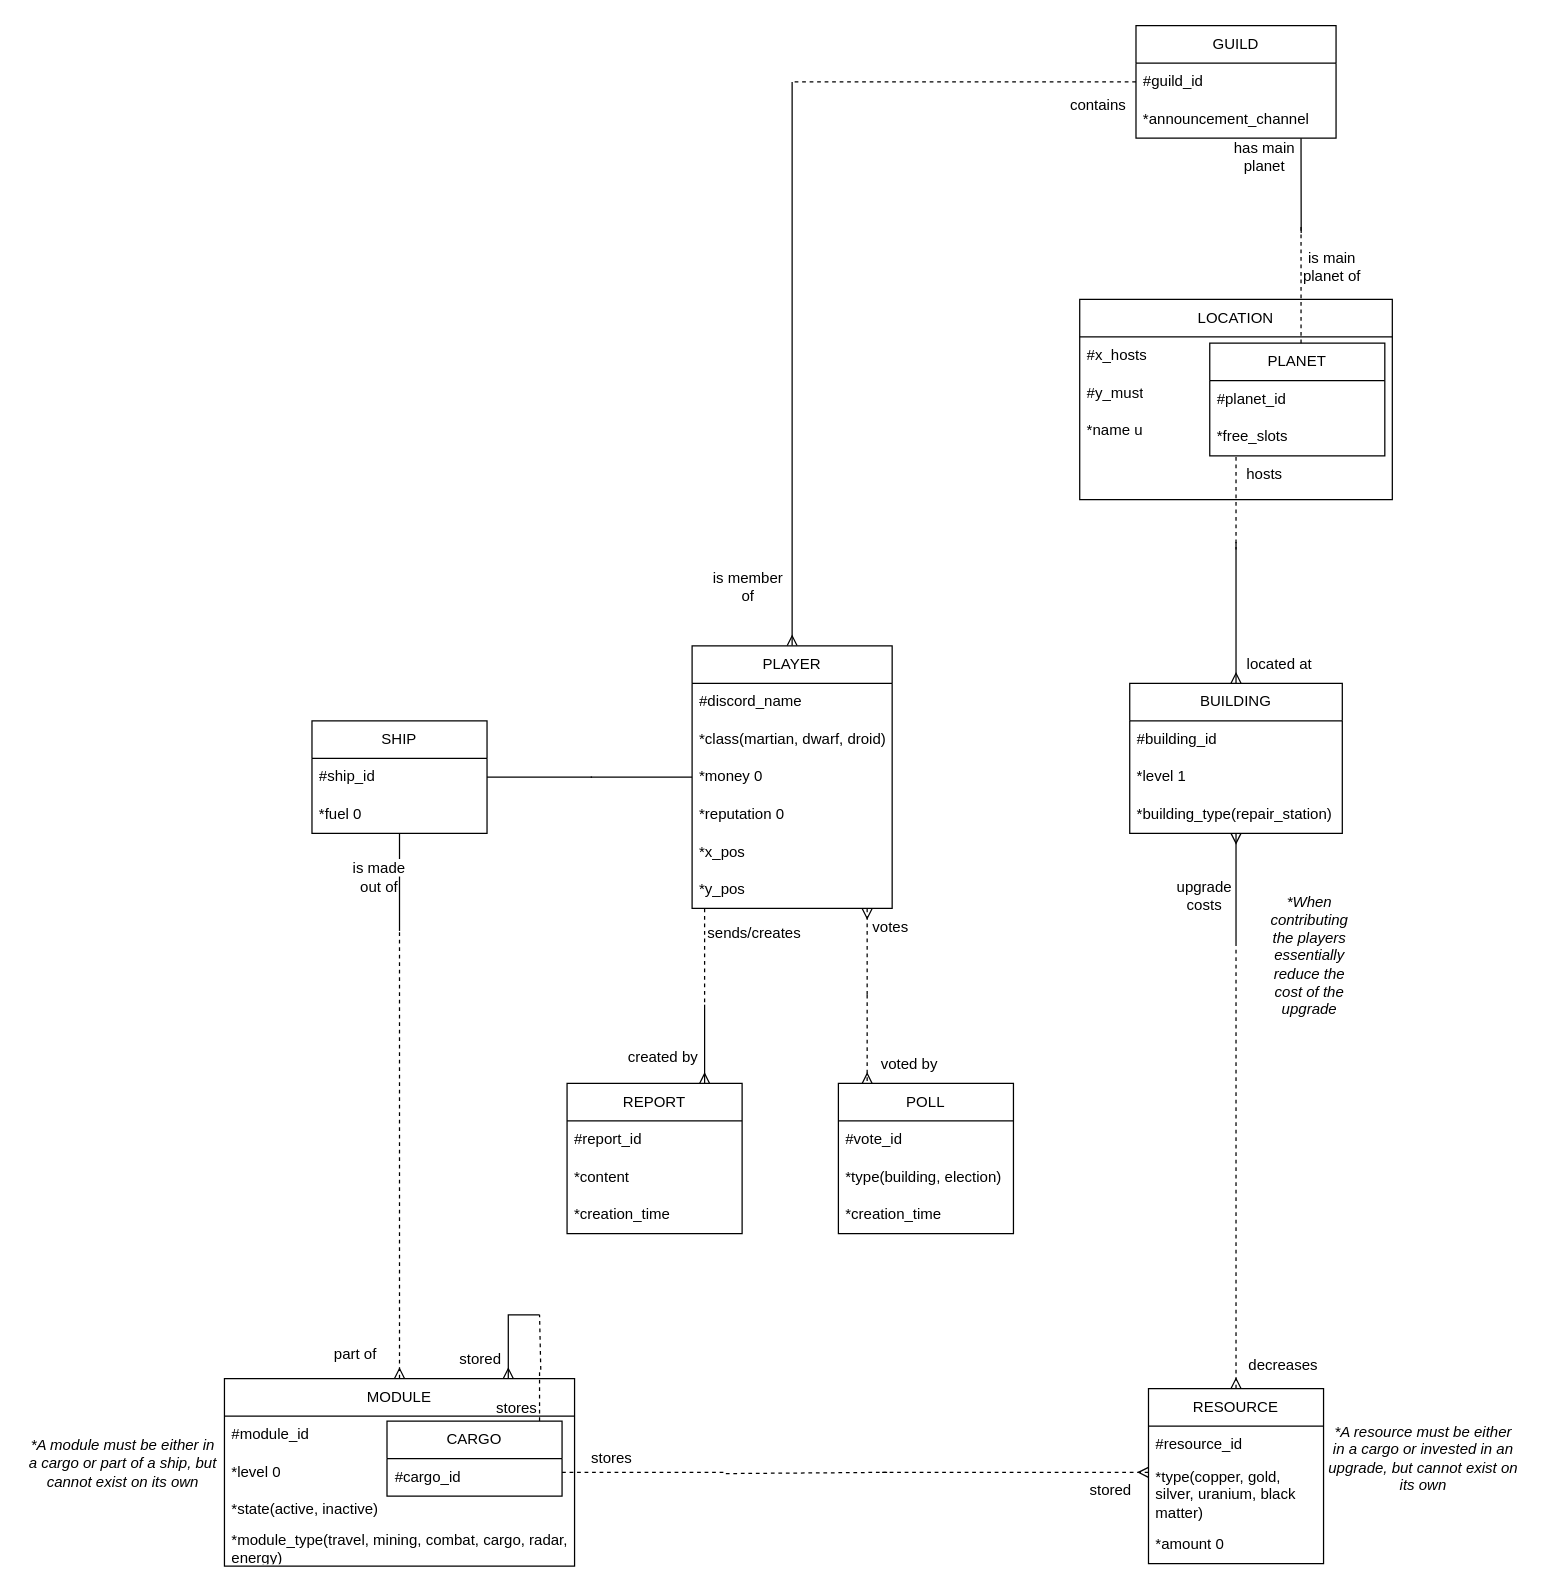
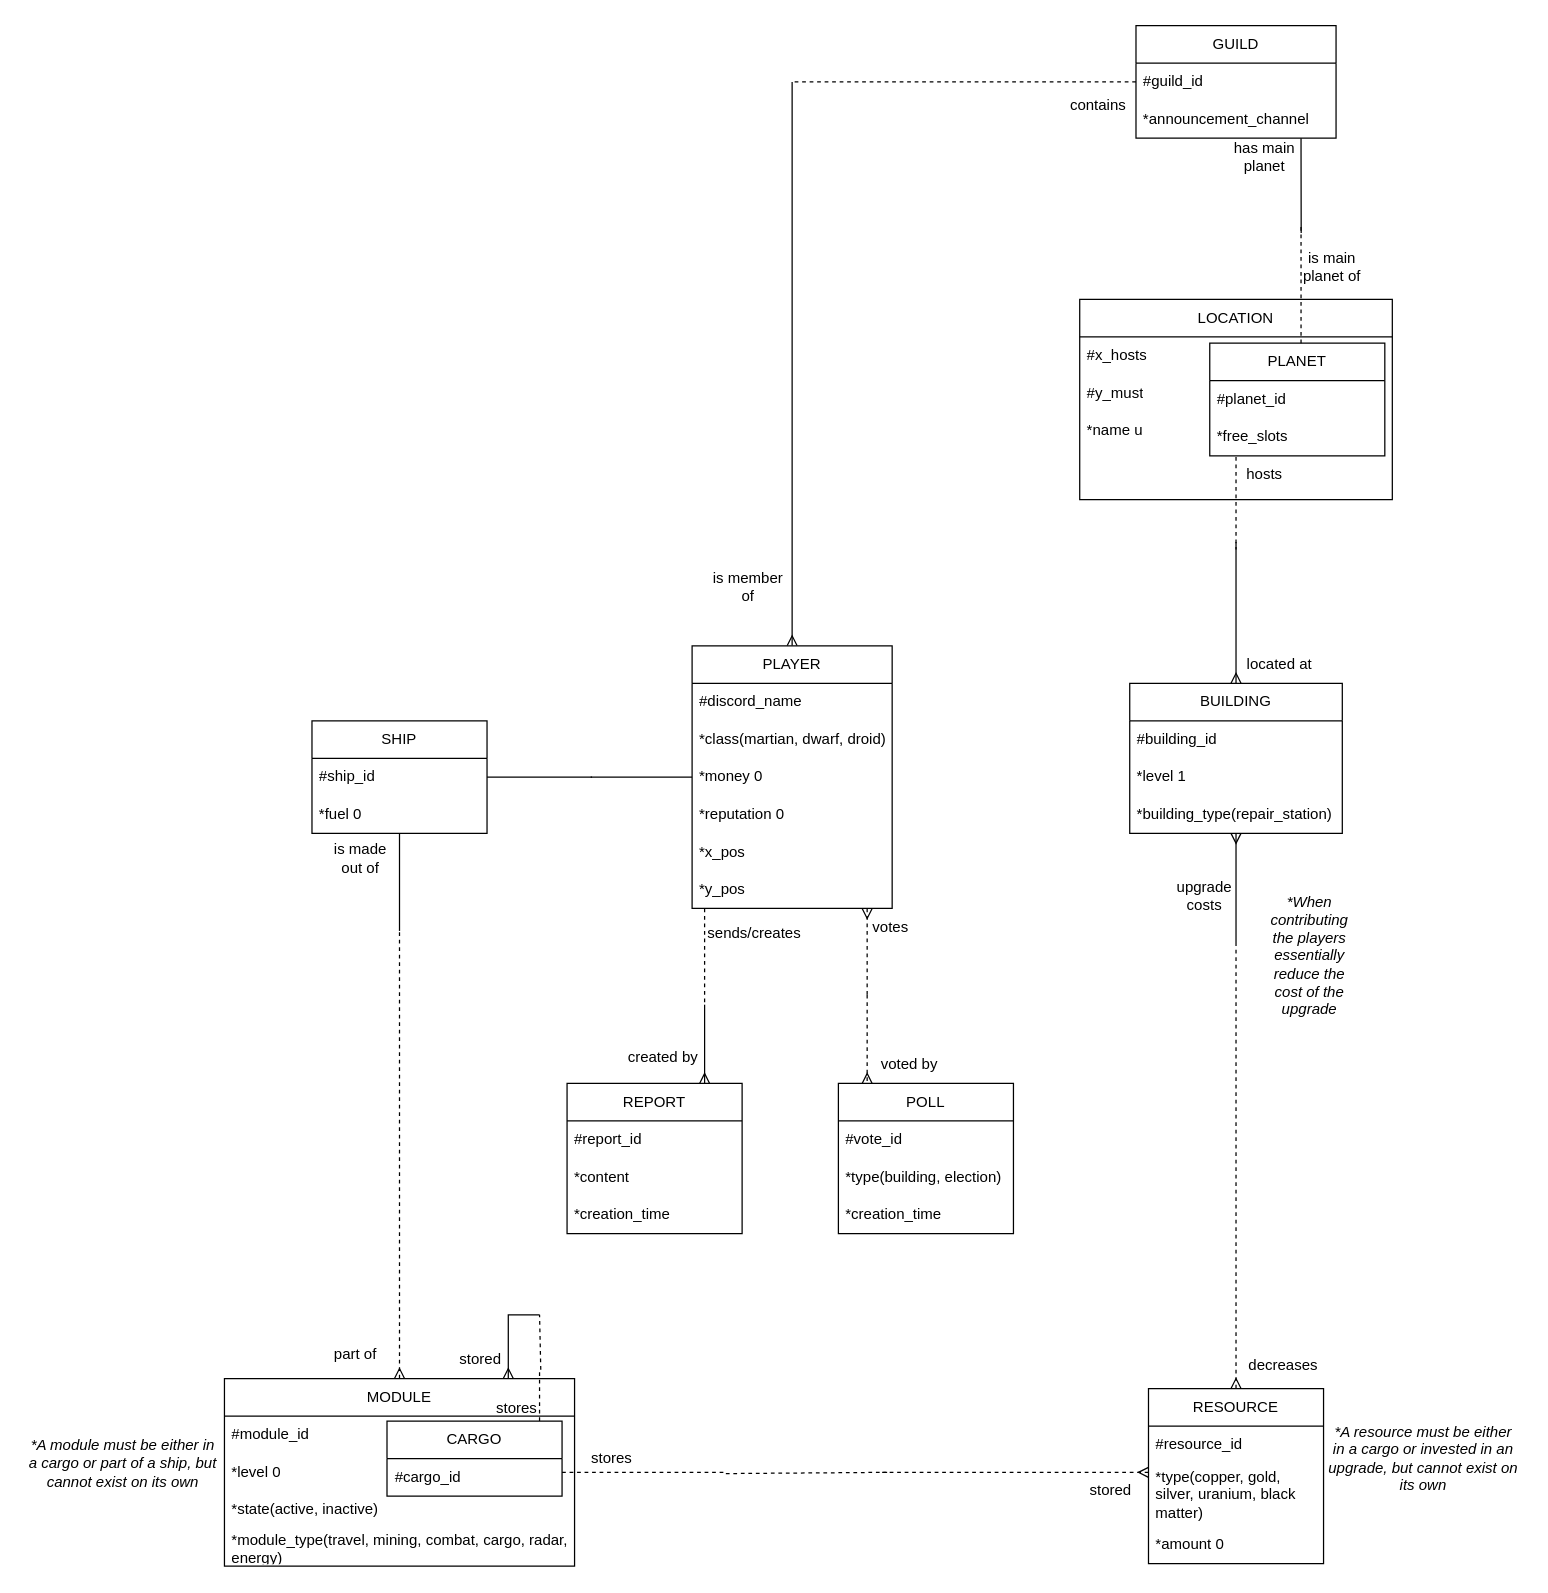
node "is made out of": moved (379, 877) -> (361, 858)
